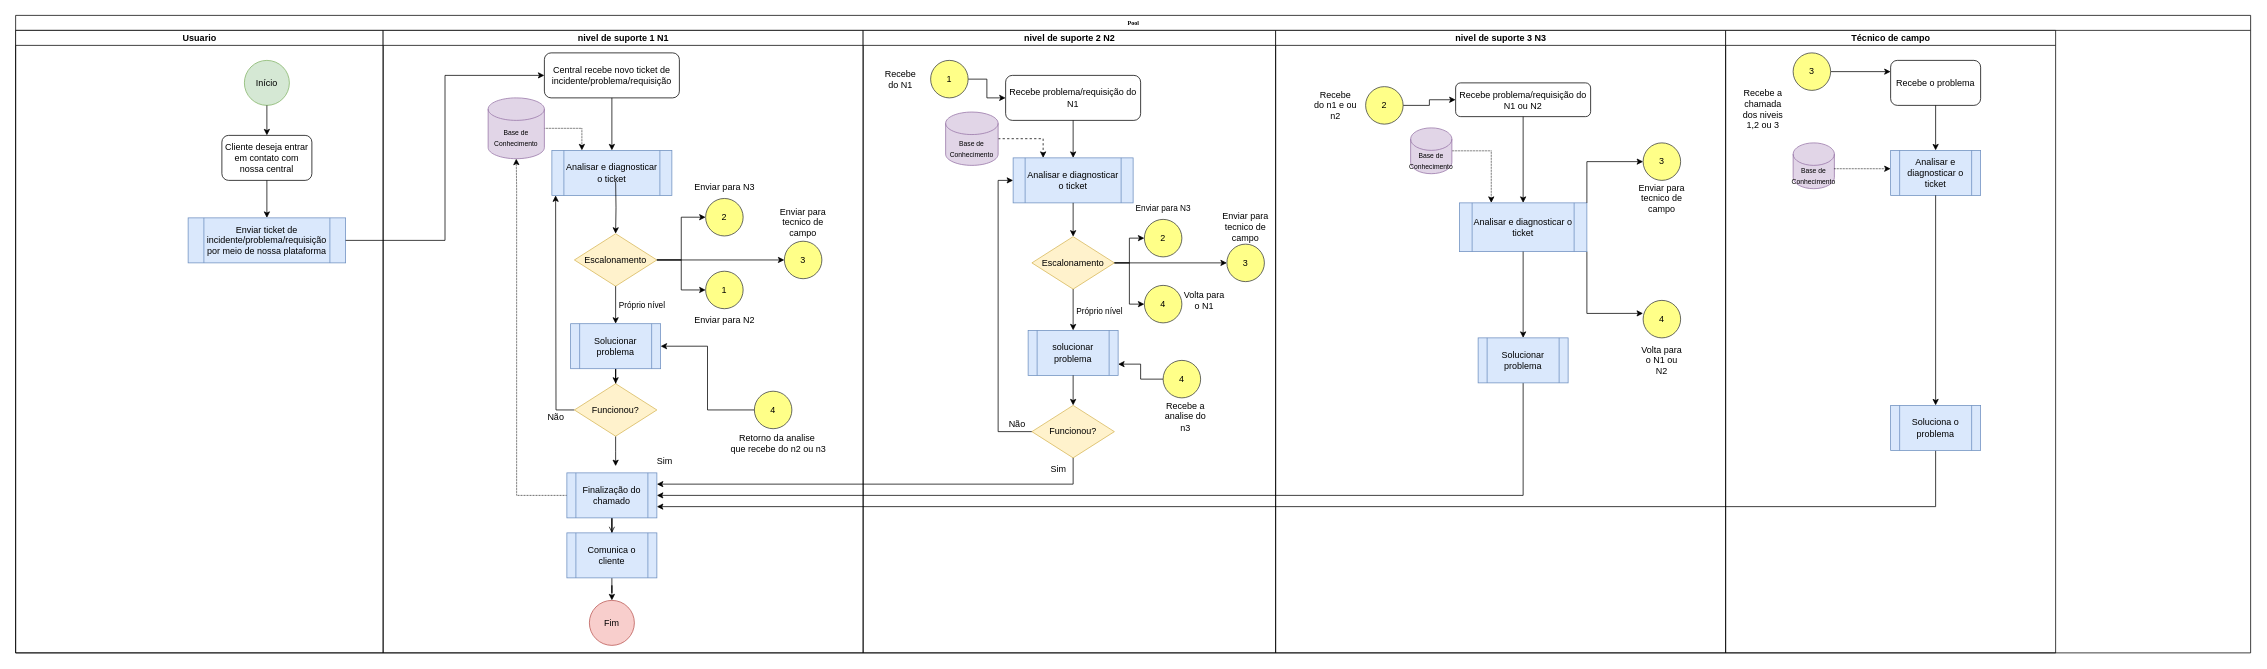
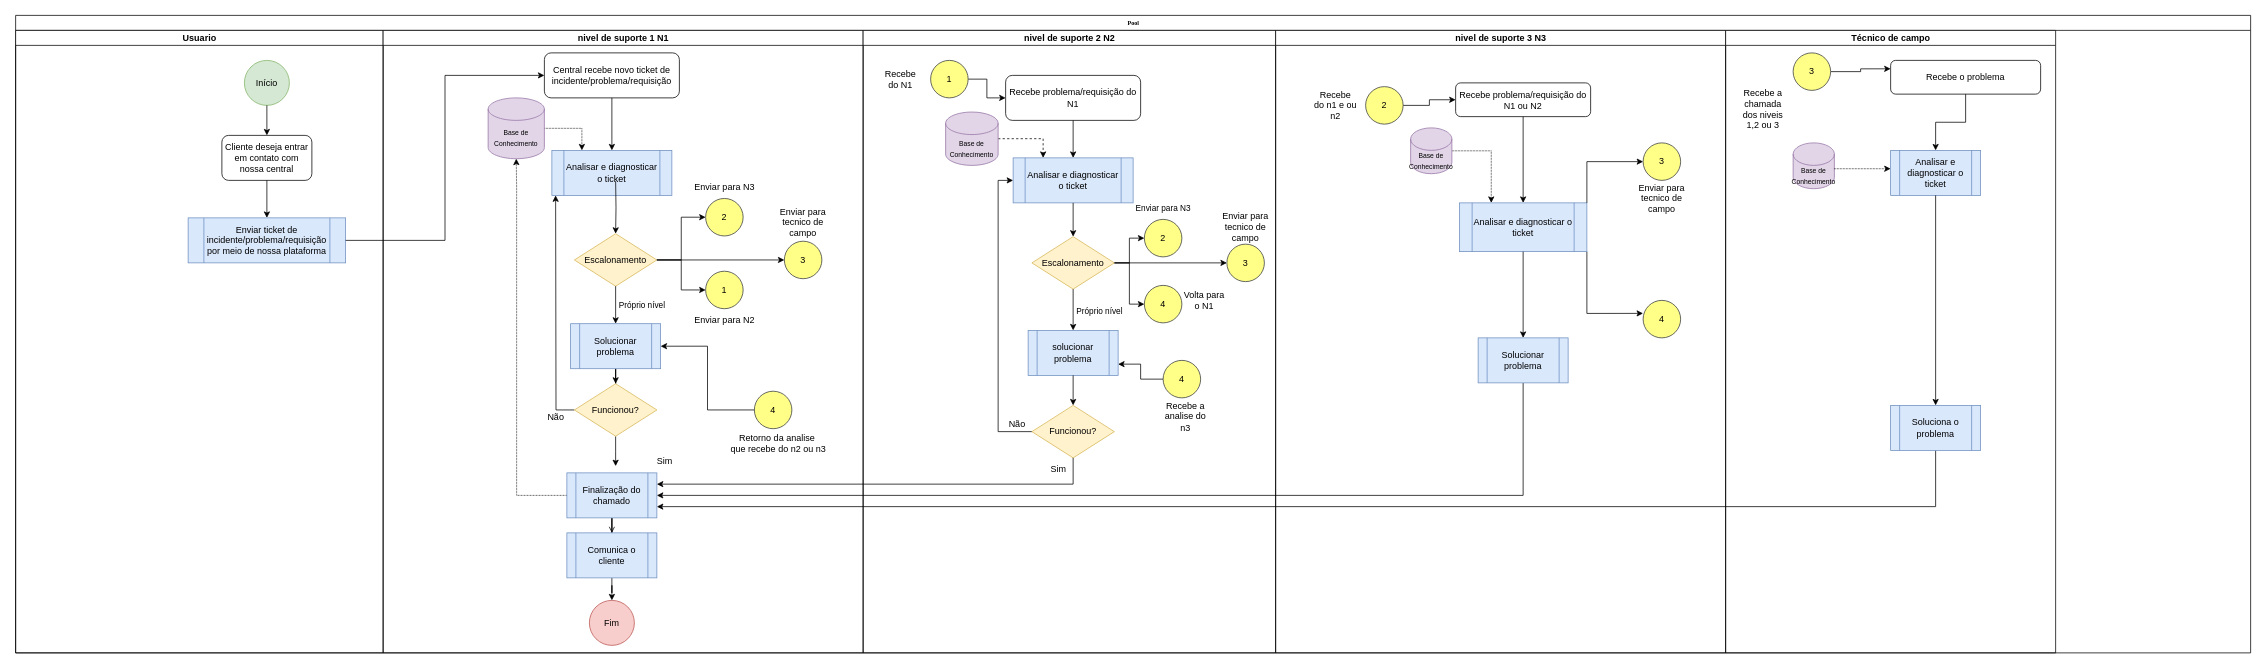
node "Recebe o problema": size 90x45 -> 150x34
node "Volta para o N1 ou N2": removed
